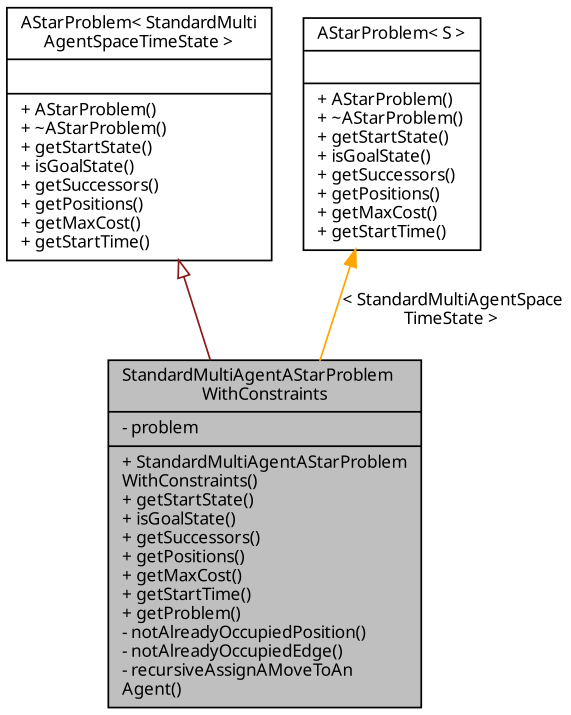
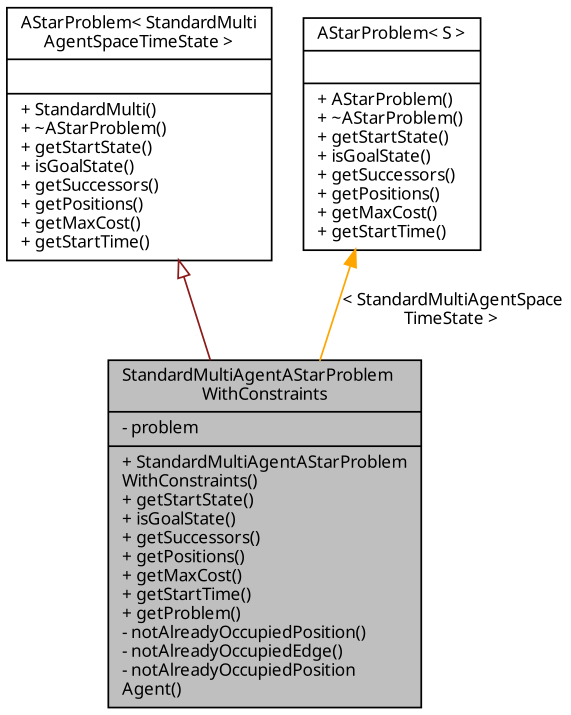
node "AStarProblem< StandardMulti": text "+ AStarProblem()" -> "+ StandardMulti()"
node "StandardMultiAgentAStarProblem": text "- recursiveAssignAMoveToAn" -> "- notAlreadyOccupiedPosition"
